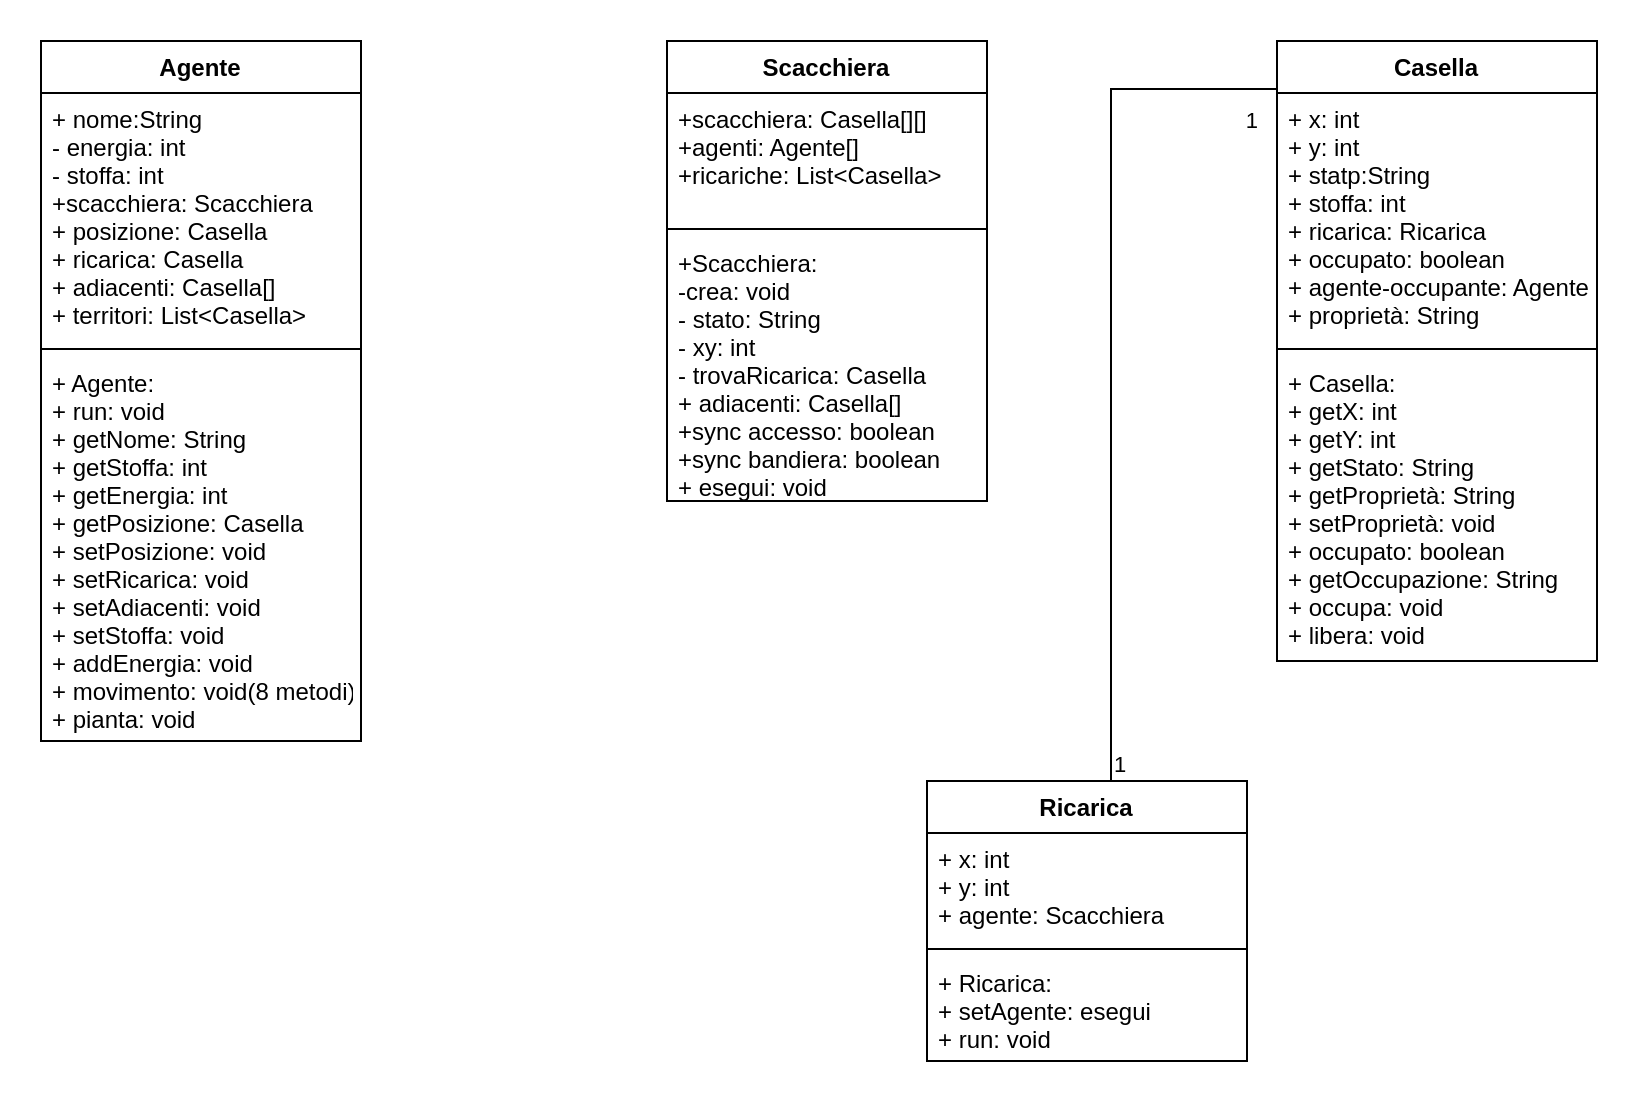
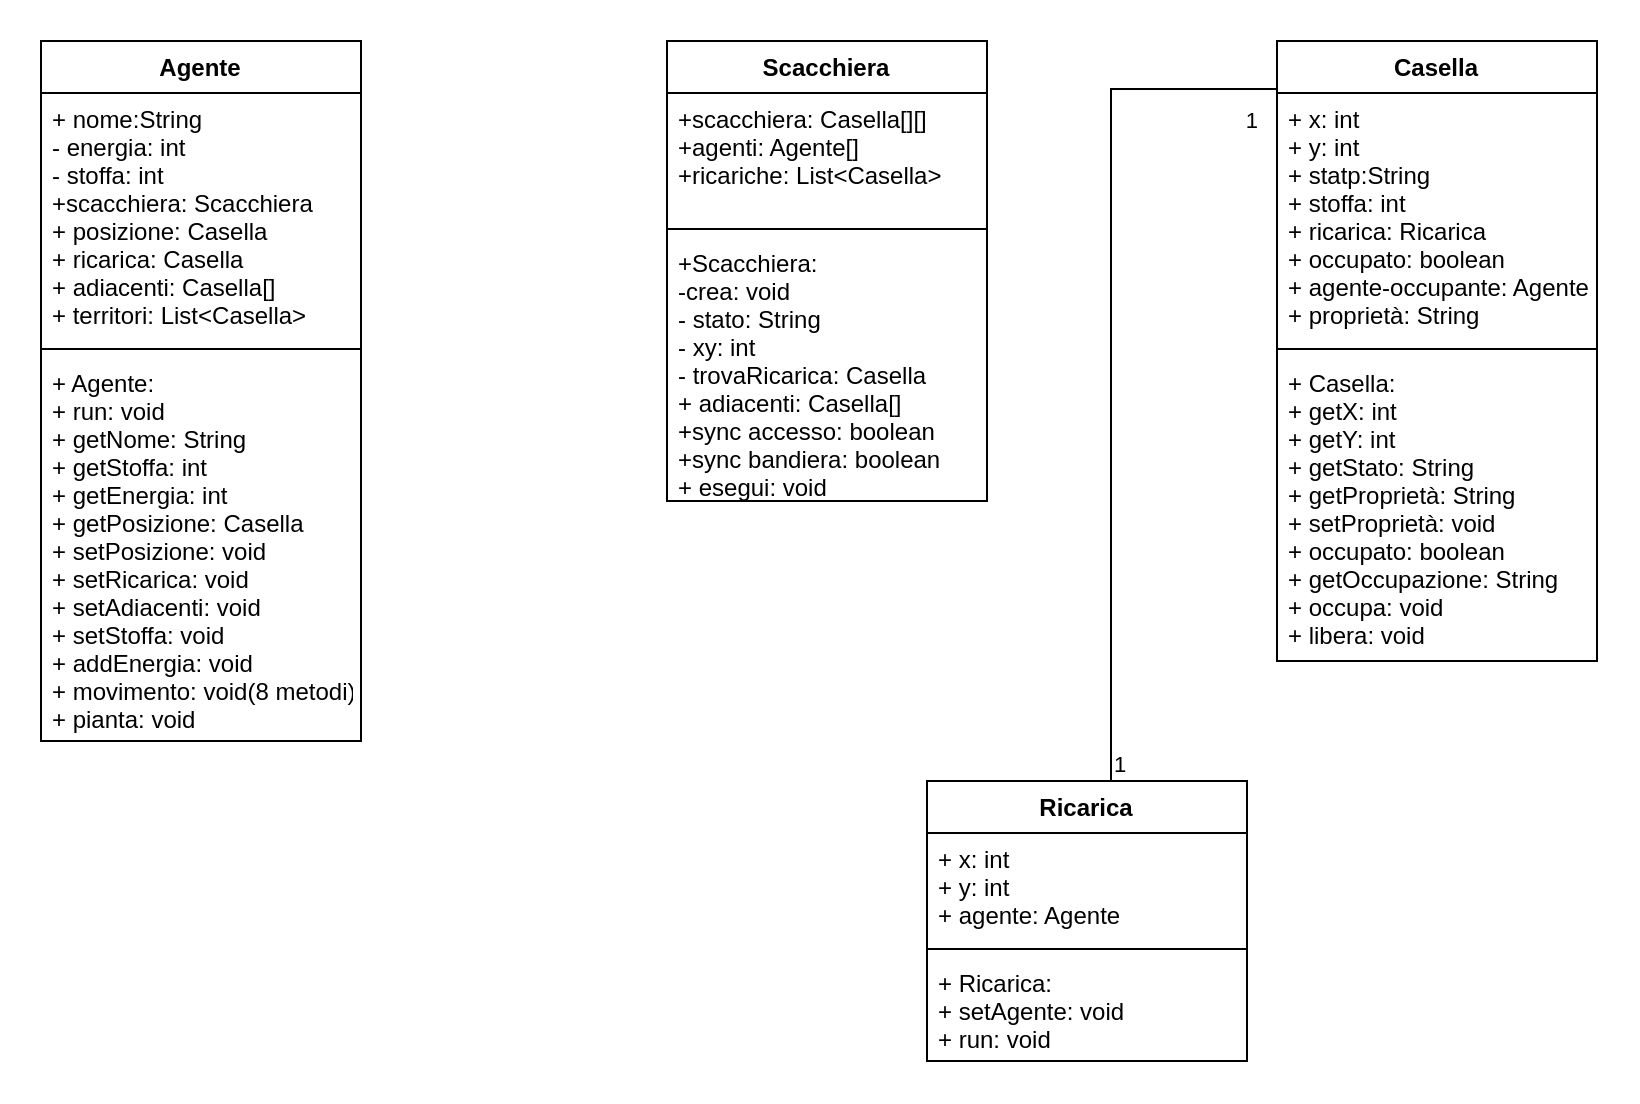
node "+ x: int + y: int + agente: Scacchiera": label "+ x: int + y: int + agente: Scacchiera" -> "+ x: int + y: int + agente: Agente"
node "+ Ricarica: + setAgente: esegui + run: void": label "+ Ricarica: + setAgente: esegui + run: void" -> "+ Ricarica: + setAgente: void + run: void"
